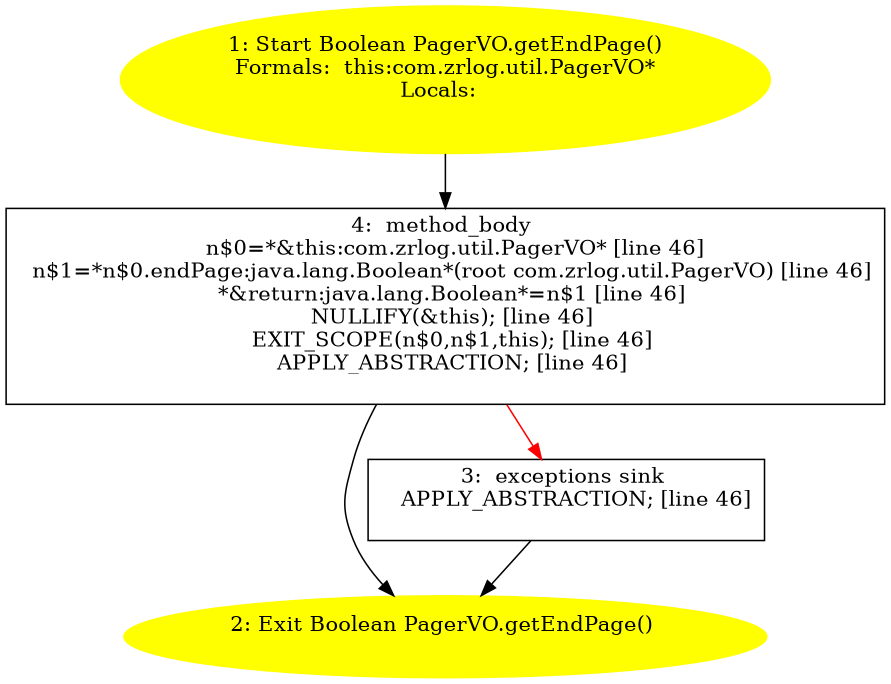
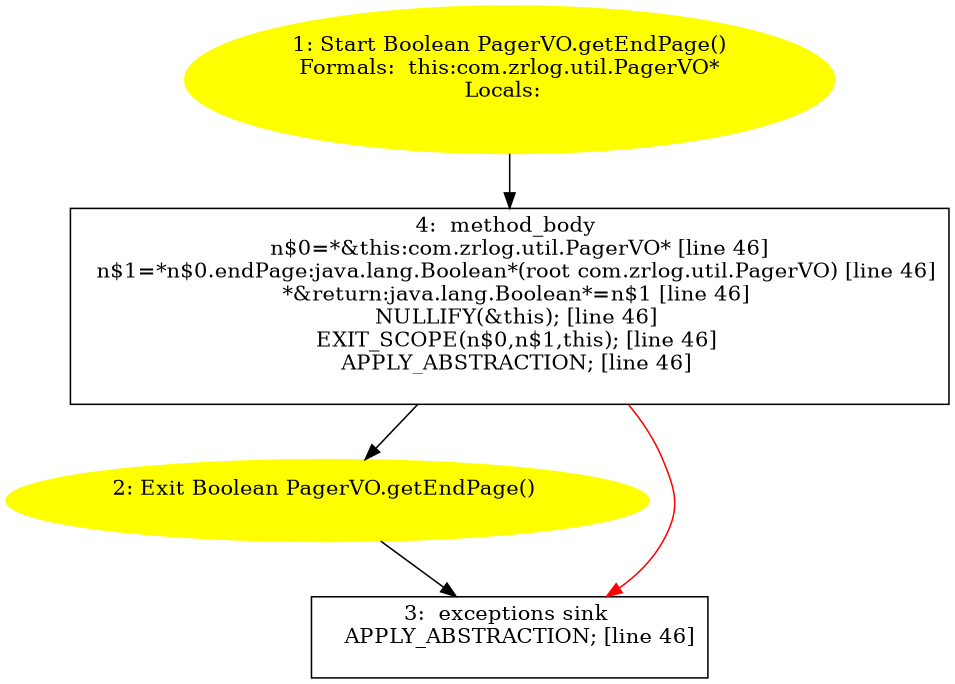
edge "3:  exceptions sink APPLY_ABSTRACTION; [line 46]" -> "2: Exit Boolean PagerVO.getEndPage()": reversed
